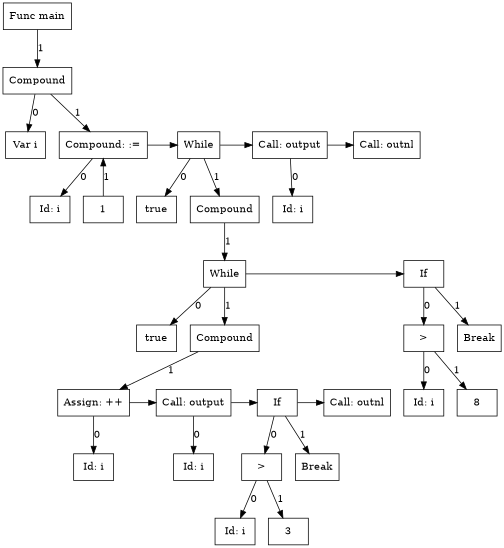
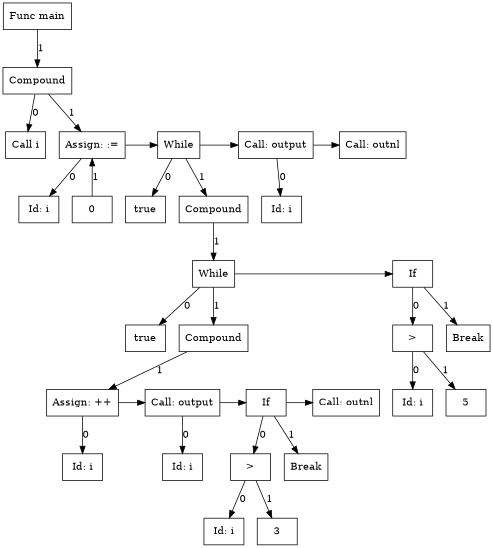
node "Var i": label "Var i" -> "Call i"
node "Compound: :=": label "Compound: :=" -> "Assign: :="
node "1": label "1" -> "0"
node "8": label "8" -> "5"
